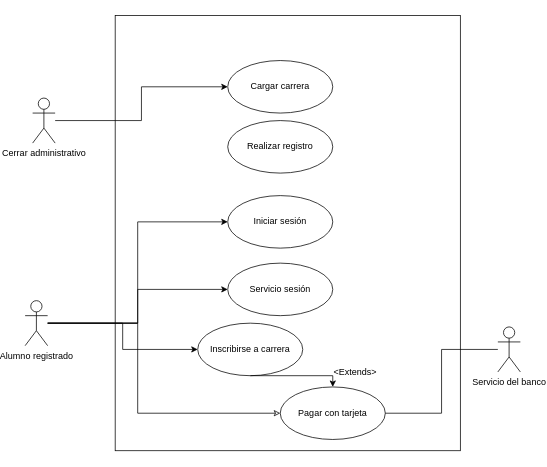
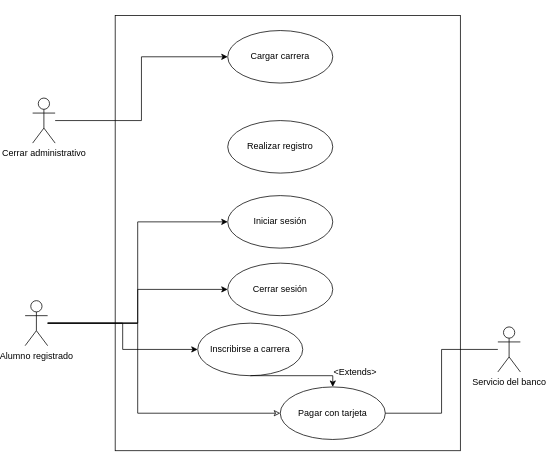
node "Cargar carrera": moved (280, 87) -> (280, 57)
node "Servicio sesión": label "Servicio sesión" -> "Cerrar sesión"
